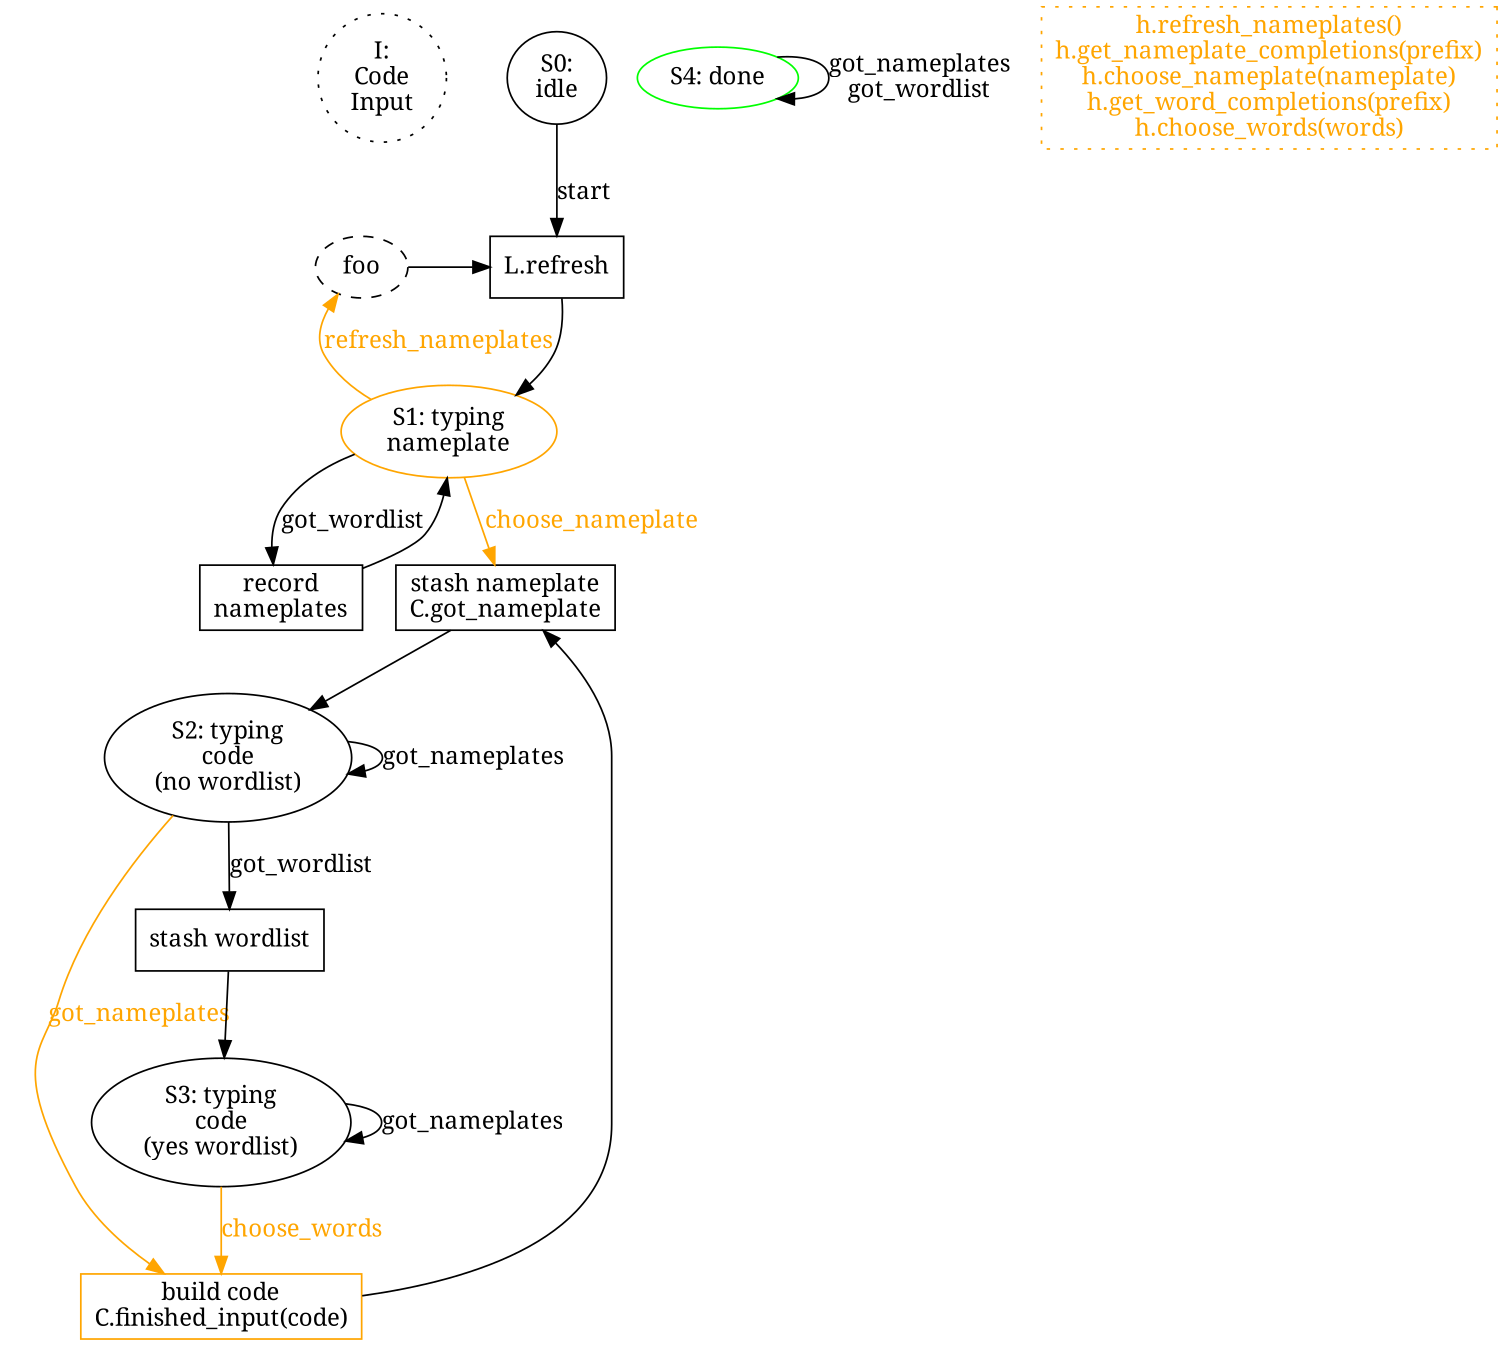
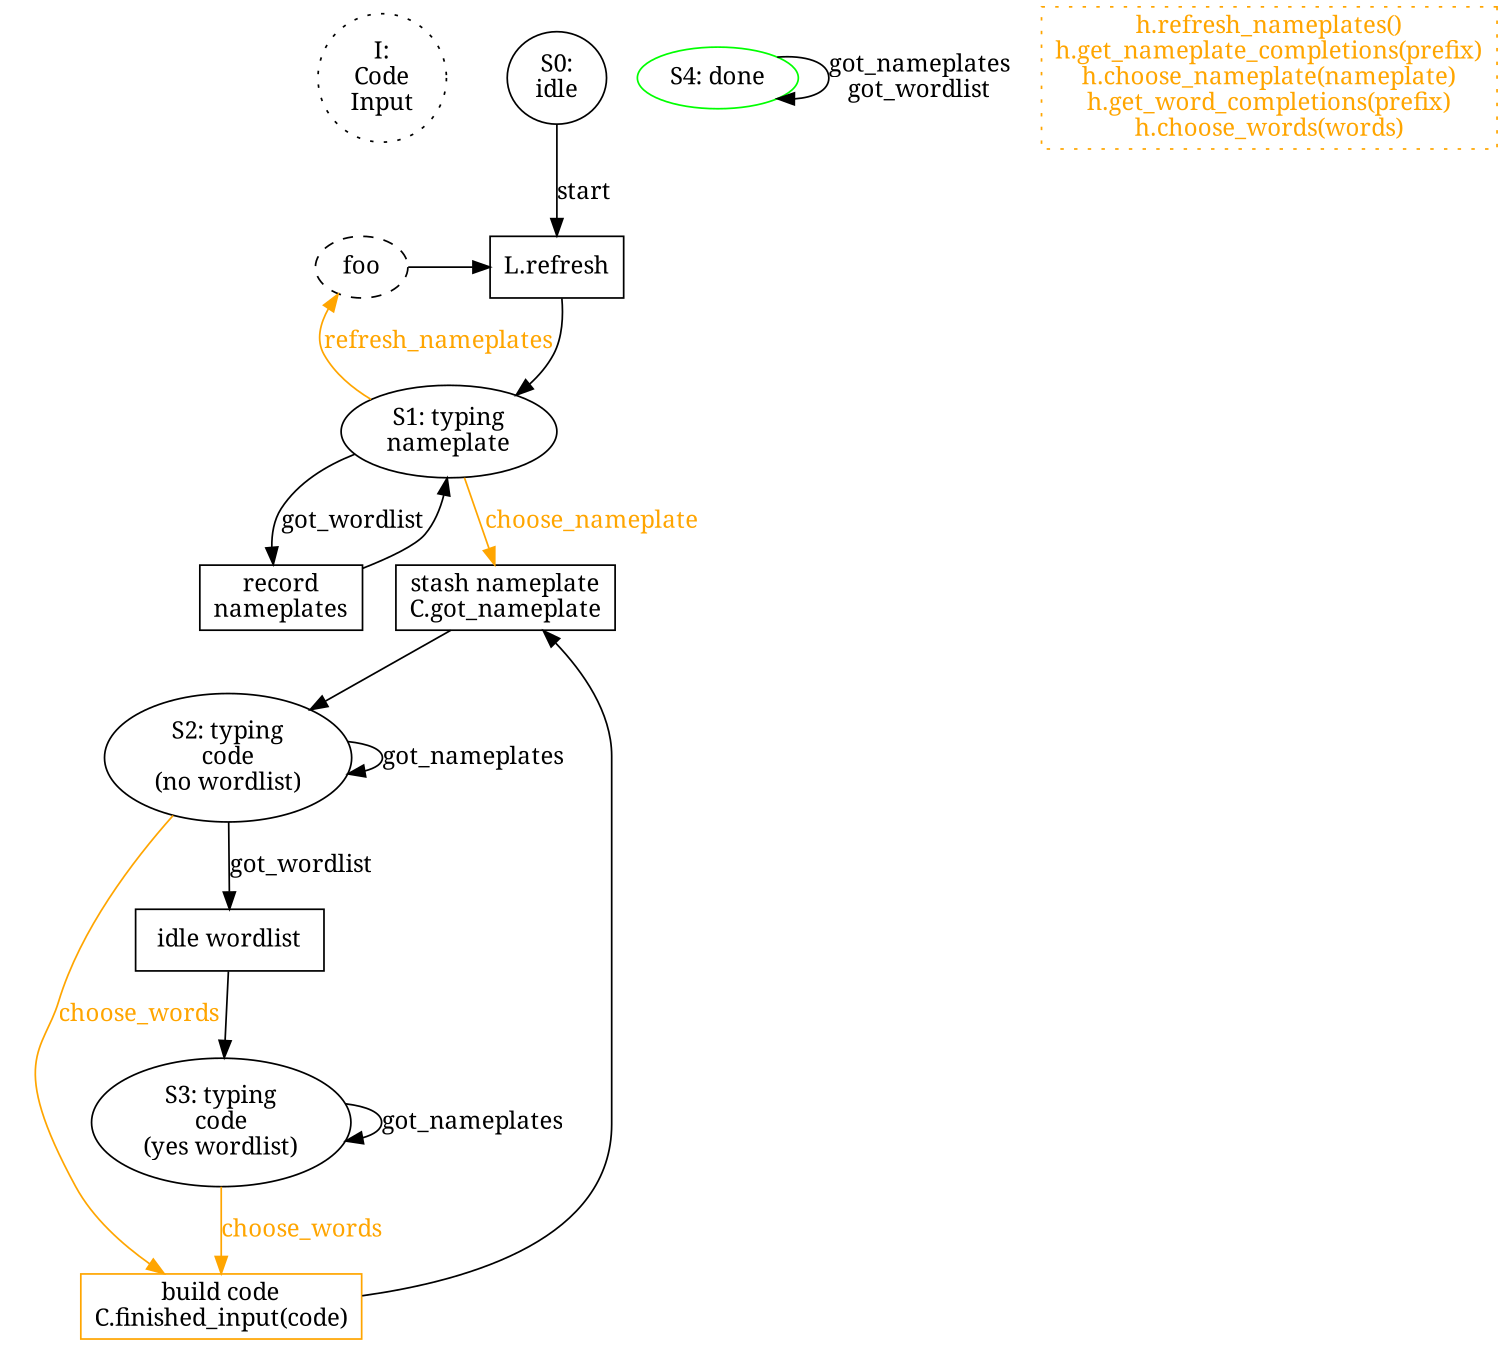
node "S1: typing nameplate": color orange -> black
node "stash wordlist": label "stash wordlist" -> "idle wordlist"
edge "S2: typing code (no wordlist)" -> "build code C.finished_input(code)": label "got_nameplates" -> "choose_words"
